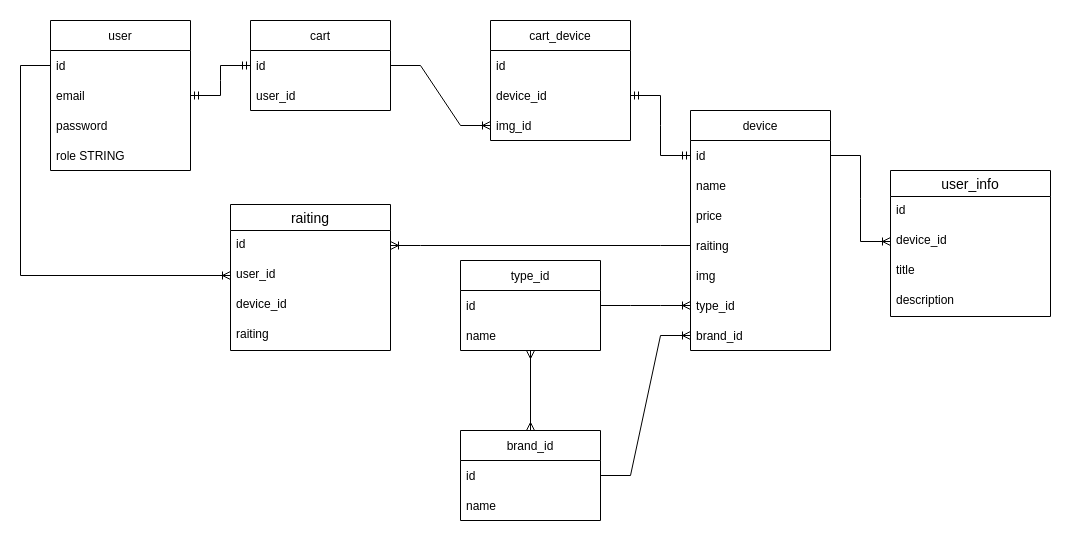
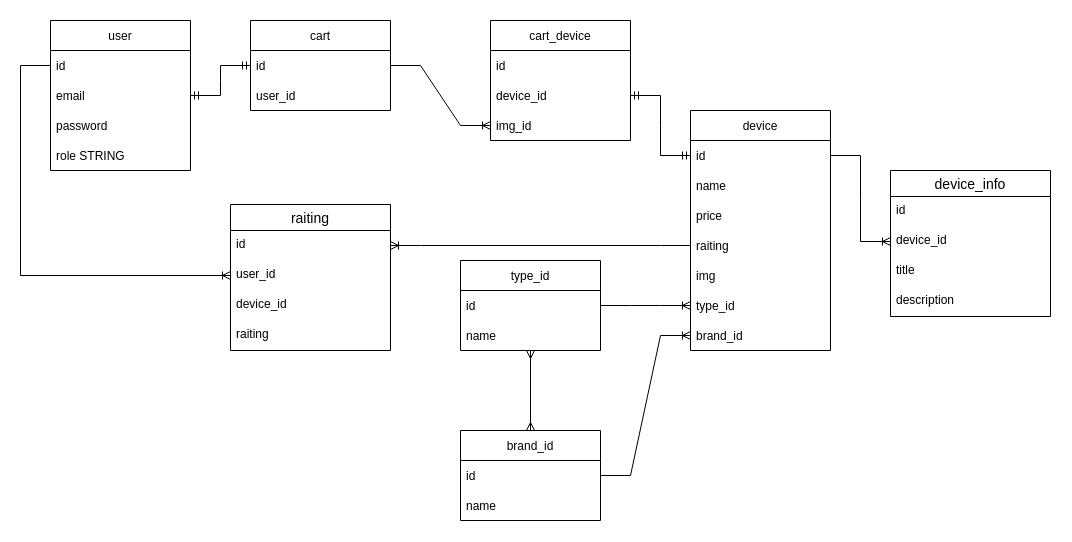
node "user_info": label "user_info" -> "device_info"
